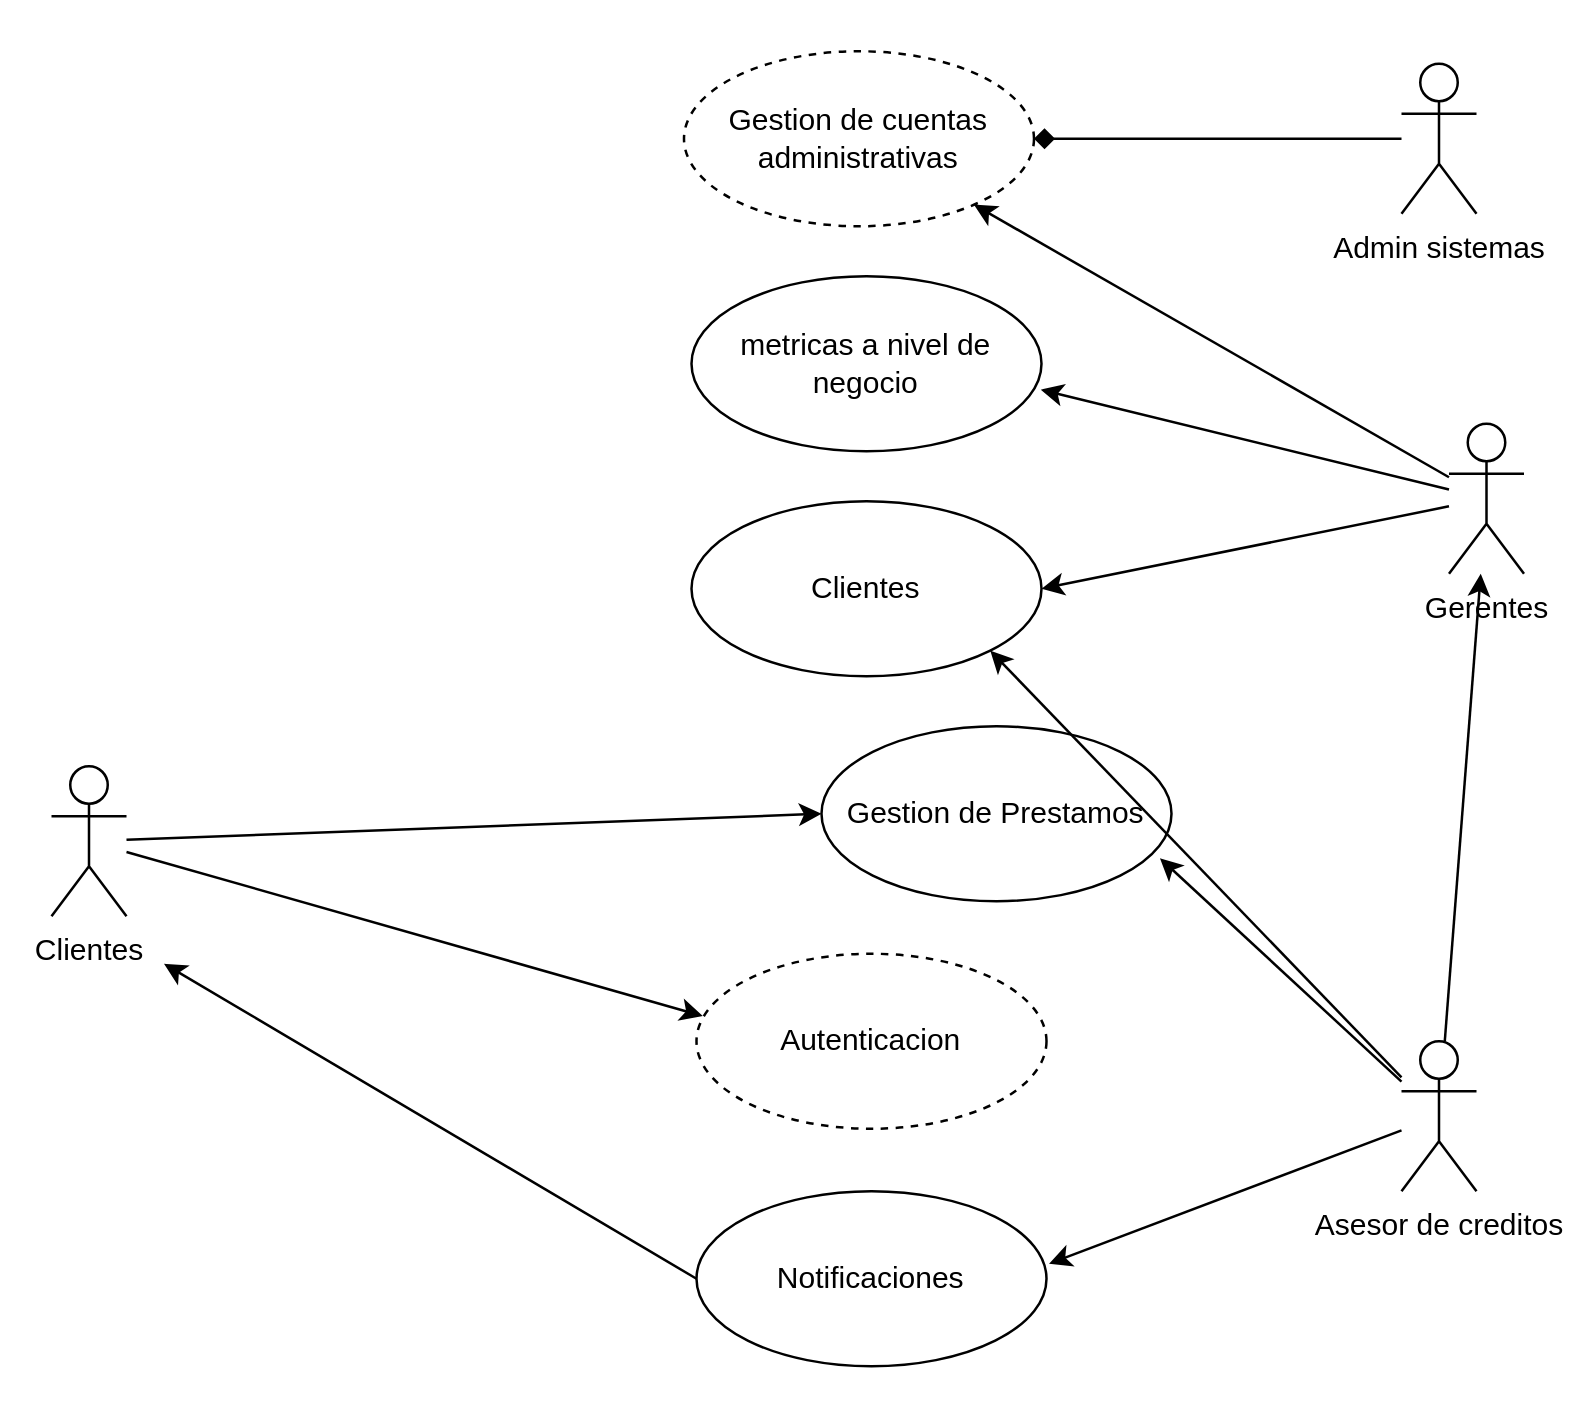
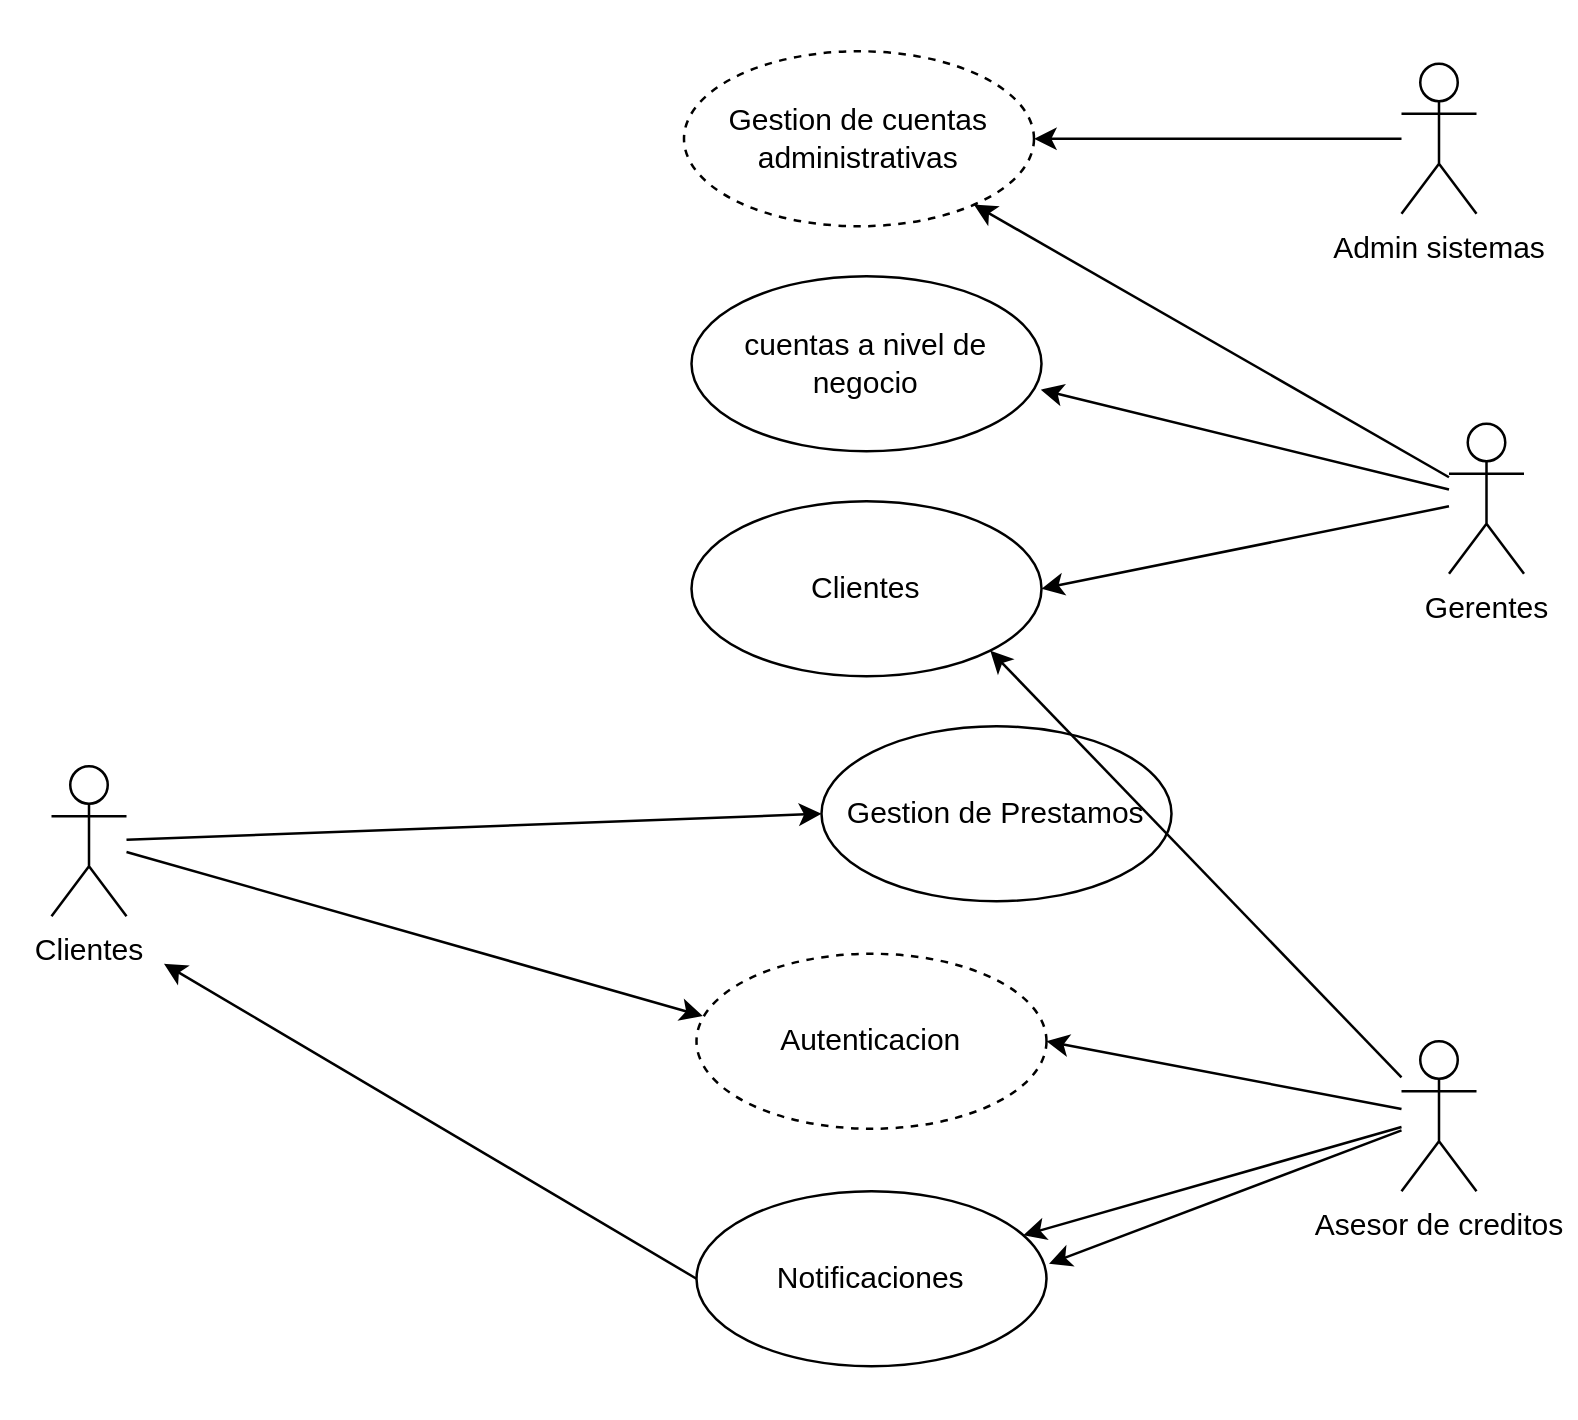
edge "Admin sistemas" -> "Gestion de cuentas administrativas": arrowhead diamond -> classic
node "metricas a nivel de negocio": label "metricas a nivel de negocio" -> "cuentas a nivel de negocio"
edge "Asesor de creditos" -> "Gerentes": now "Asesor de creditos" -> "Autenticacion"
edge "Asesor de creditos" -> "Gestion de Prestamos": now "Asesor de creditos" -> "Notificaciones"
